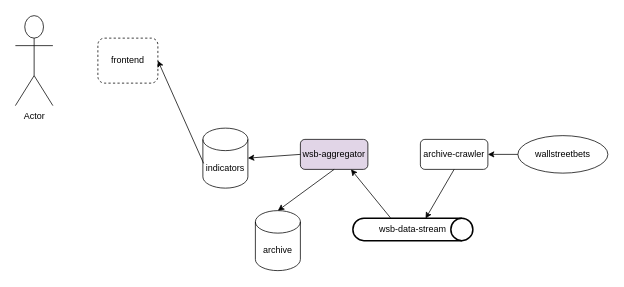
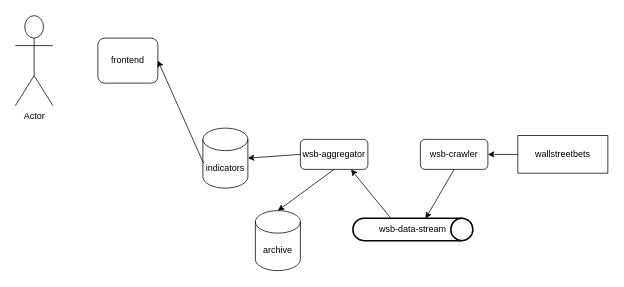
node "frontend": style dashed -> solid
node "wsb-aggregator": fillcolor #e1d5e7 -> #ffffff
node "archive-crawler": label "archive-crawler" -> "wsb-crawler"
node "wallstreetbets": shape ellipse -> rectangle
